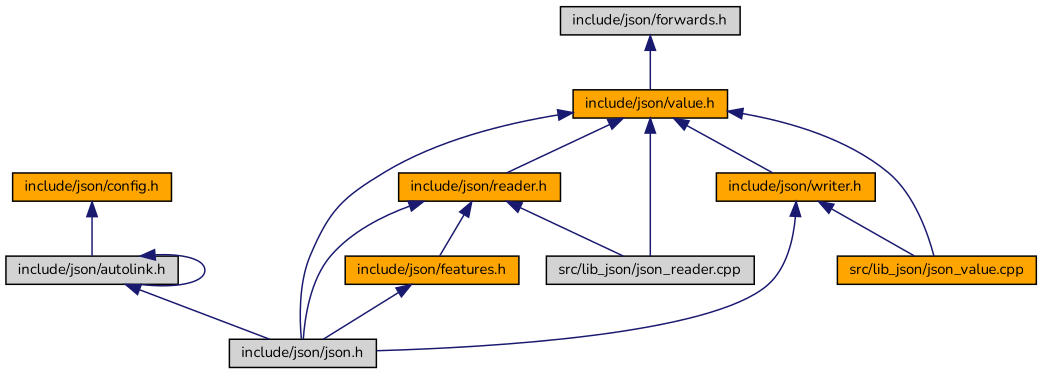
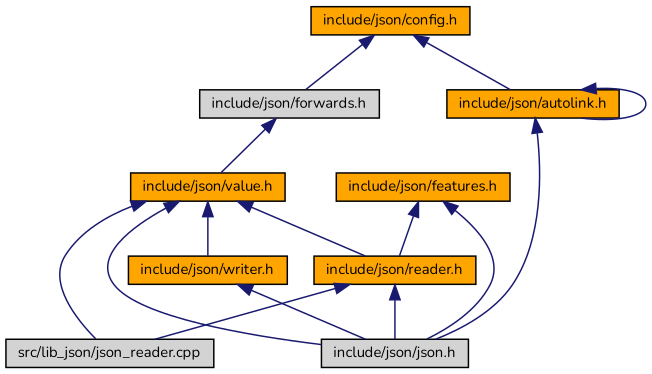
edge "include/json/forwards.h" -> "include/json/config.h": added
edge "include/json/features.h" -> "include/json/reader.h": reversed
node "include/json/autolink.h": fillcolor lightgrey -> orange
node "src/lib_json/json_value.cpp": removed
